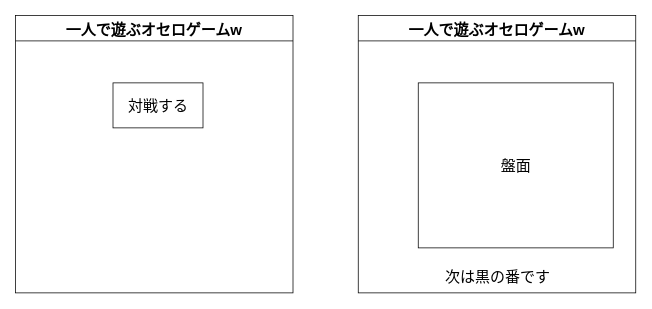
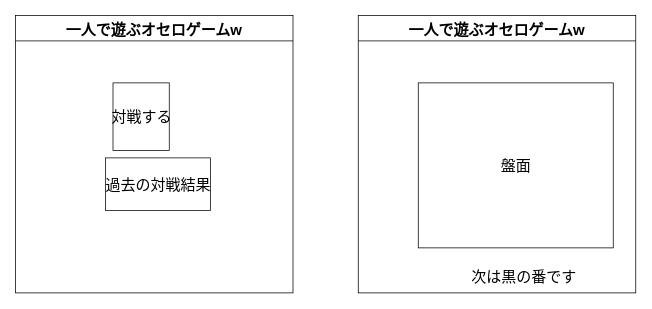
node "対戦する": size 90x45 -> 56x68
node "過去の対戦結果": added
node "次は黒の番です": moved (512, 273) -> (538, 273)
